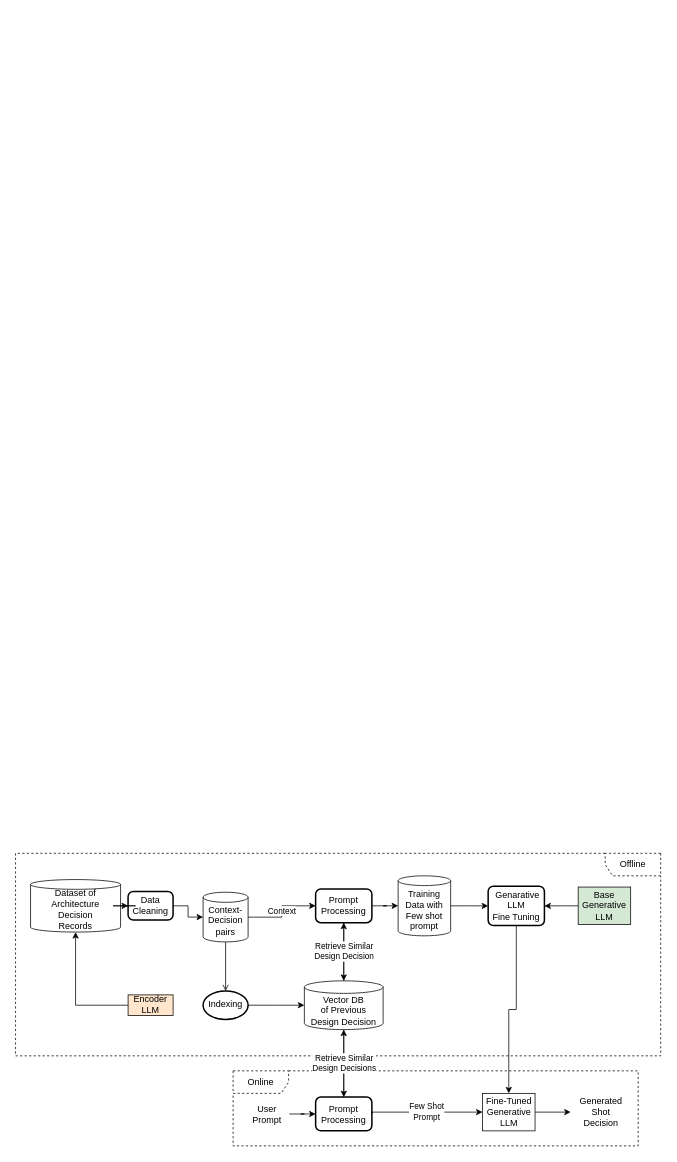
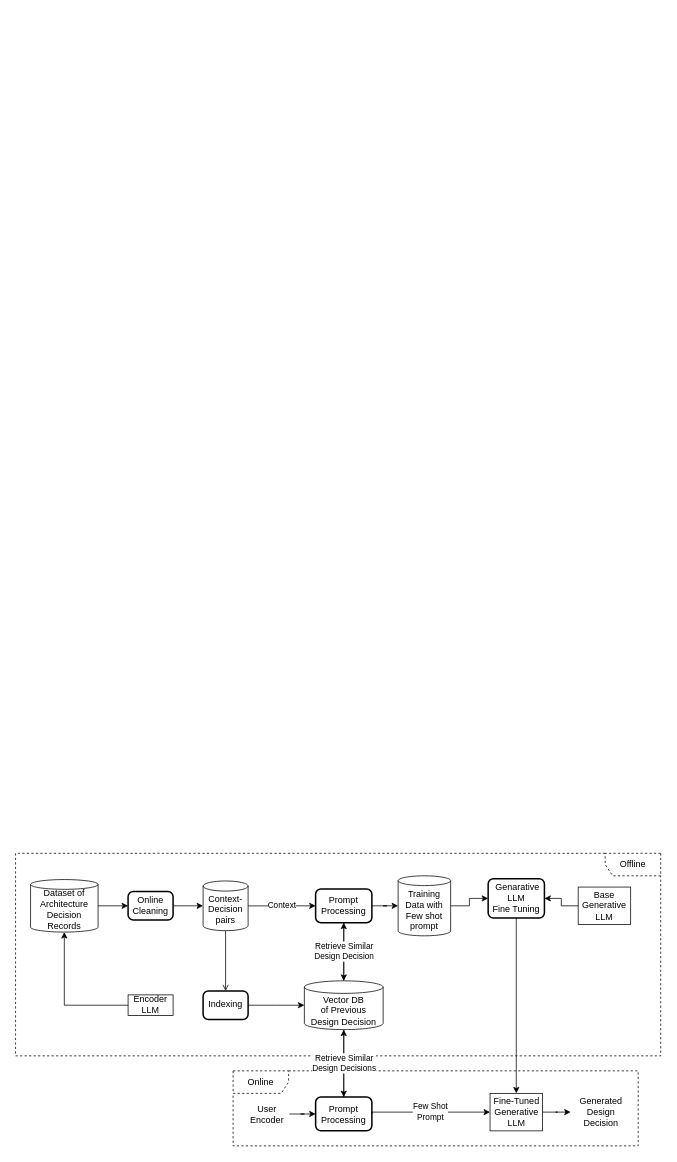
node "Dataset of Architecture Decision Records": size 90x53 -> 68x53
node "Data Cleaning": label "Data Cleaning" -> "Online Cleaning"
node "Genarative LLM Fine Tuning": moved (516, 906) -> (516, 898)
node "Base Generative LLM": fillcolor #d5e8d4 -> #ffffff
node "Context- Decision pairs": moved (225, 917) -> (225, 906)
node "Encoder LLM": fillcolor #ffe6cc -> #ffffff
node "Indexing": shape ellipse -> rounded rectangle
node "Fine-Tuned Generative LLM": moved (509, 1112) -> (516, 1112)
node "Generated Shot Decision": label "Generated Shot Decision" -> "Generated Design Decision"
node "User Prompt": label "User Prompt" -> "User Encoder"
